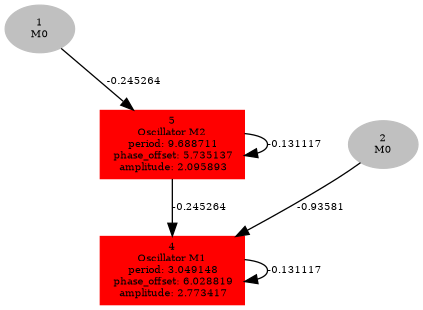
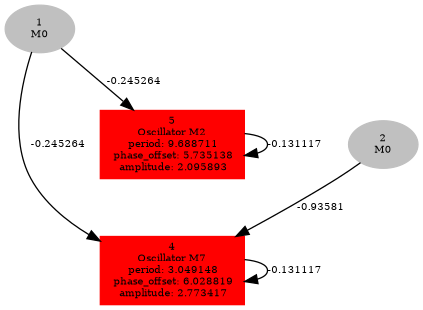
node "5": text "phase_offset: 5.735137" -> "phase_offset: 5.735138"
edge "5" -> "4": now "1" -> "4"
node "4": text "Oscillator M1" -> "Oscillator M7"
